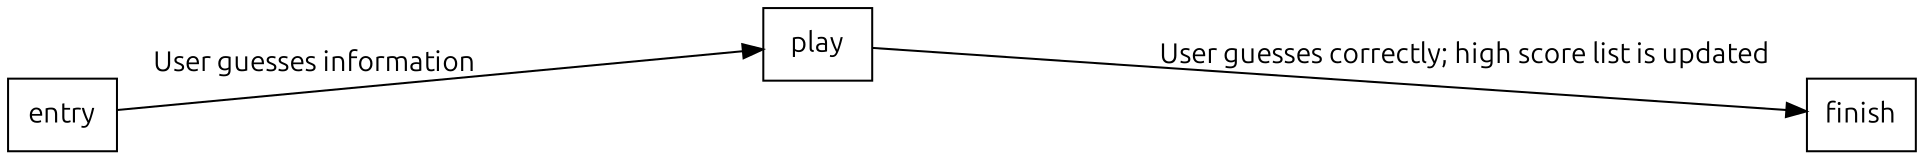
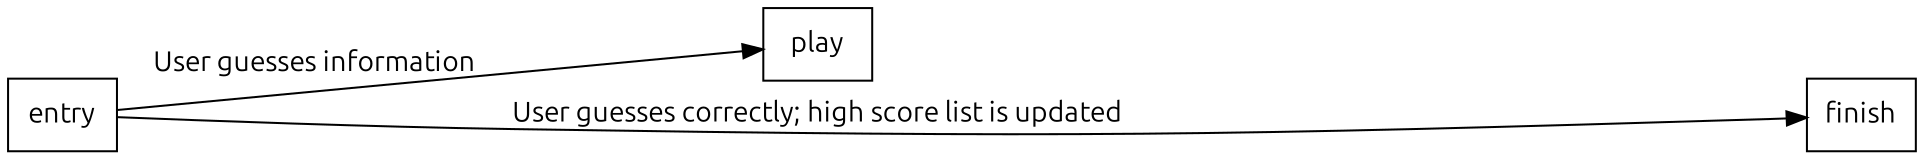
edge "play" -> "finish": now "entry" -> "finish"
